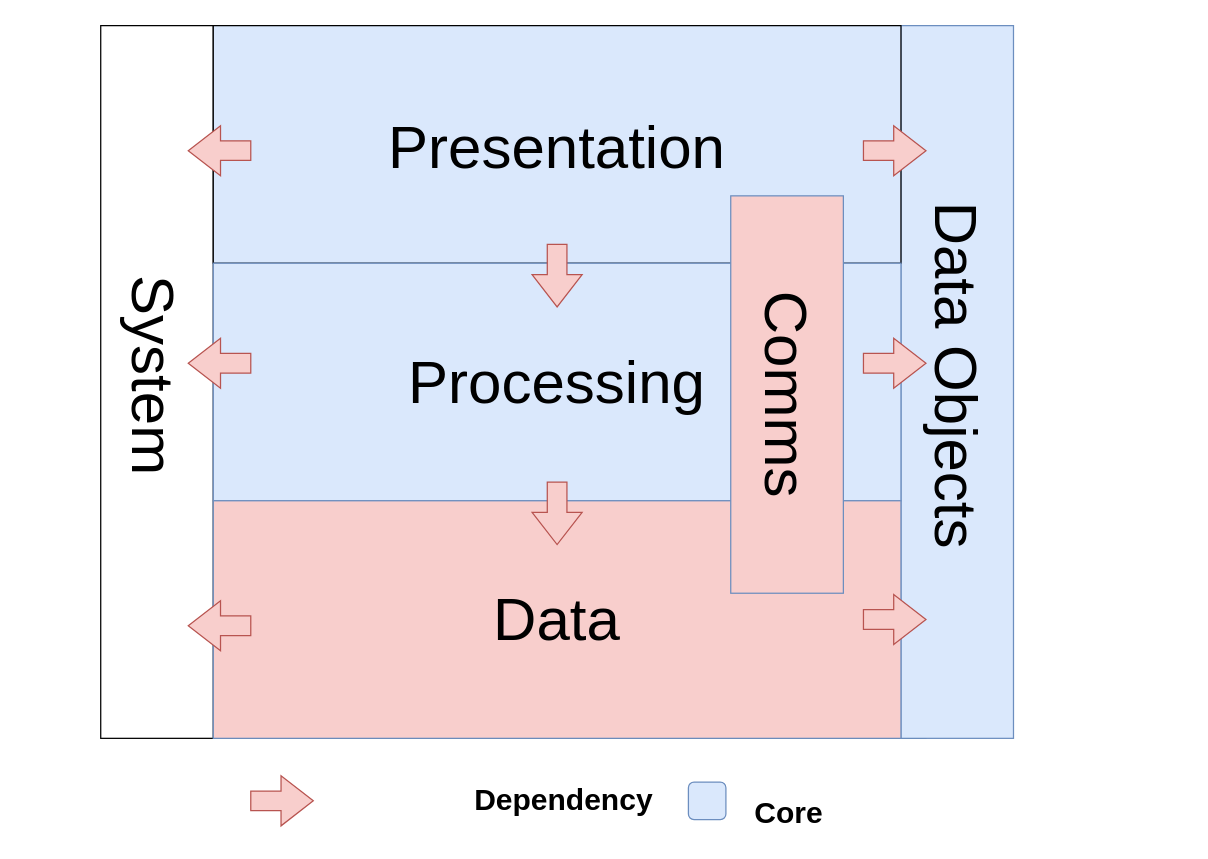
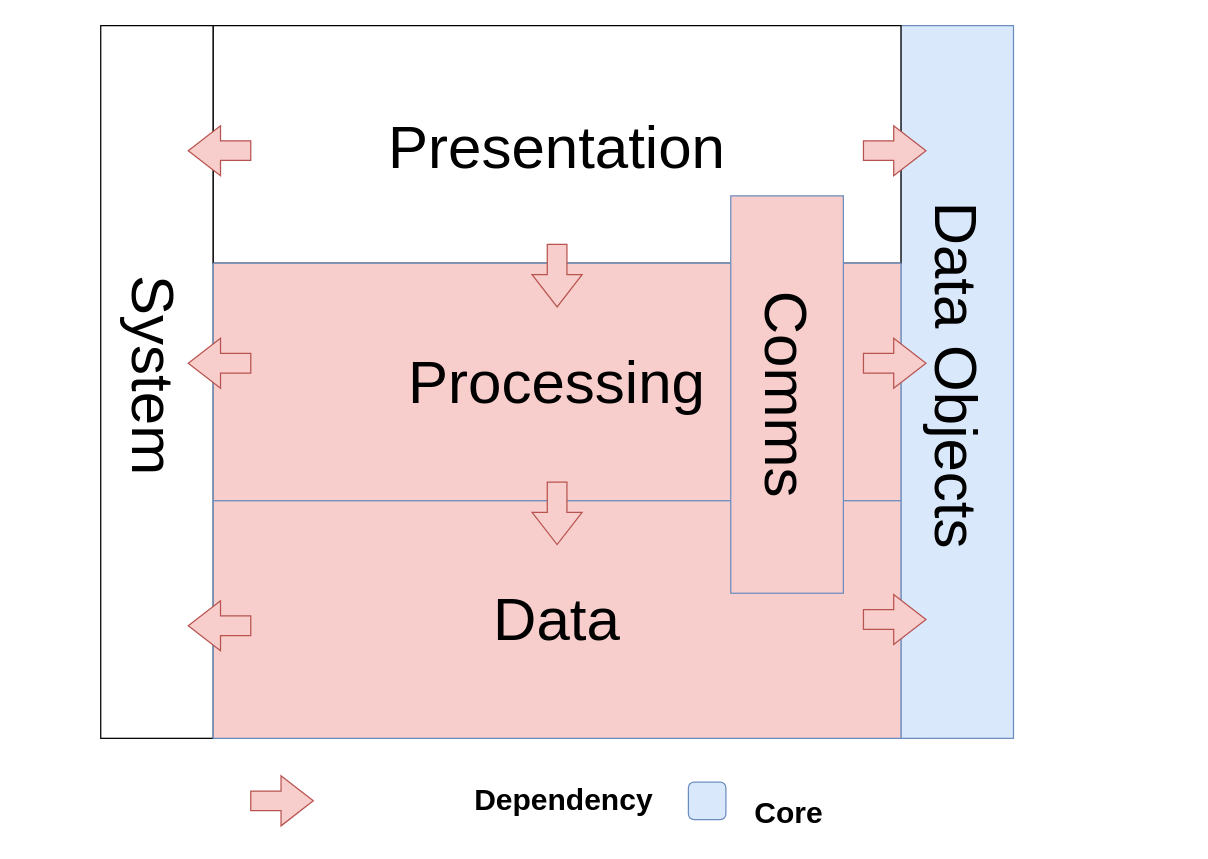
node "Presentation": fillcolor #dae8fc -> #ffffff
node "Processing": fillcolor #dae8fc -> #f8cecc
